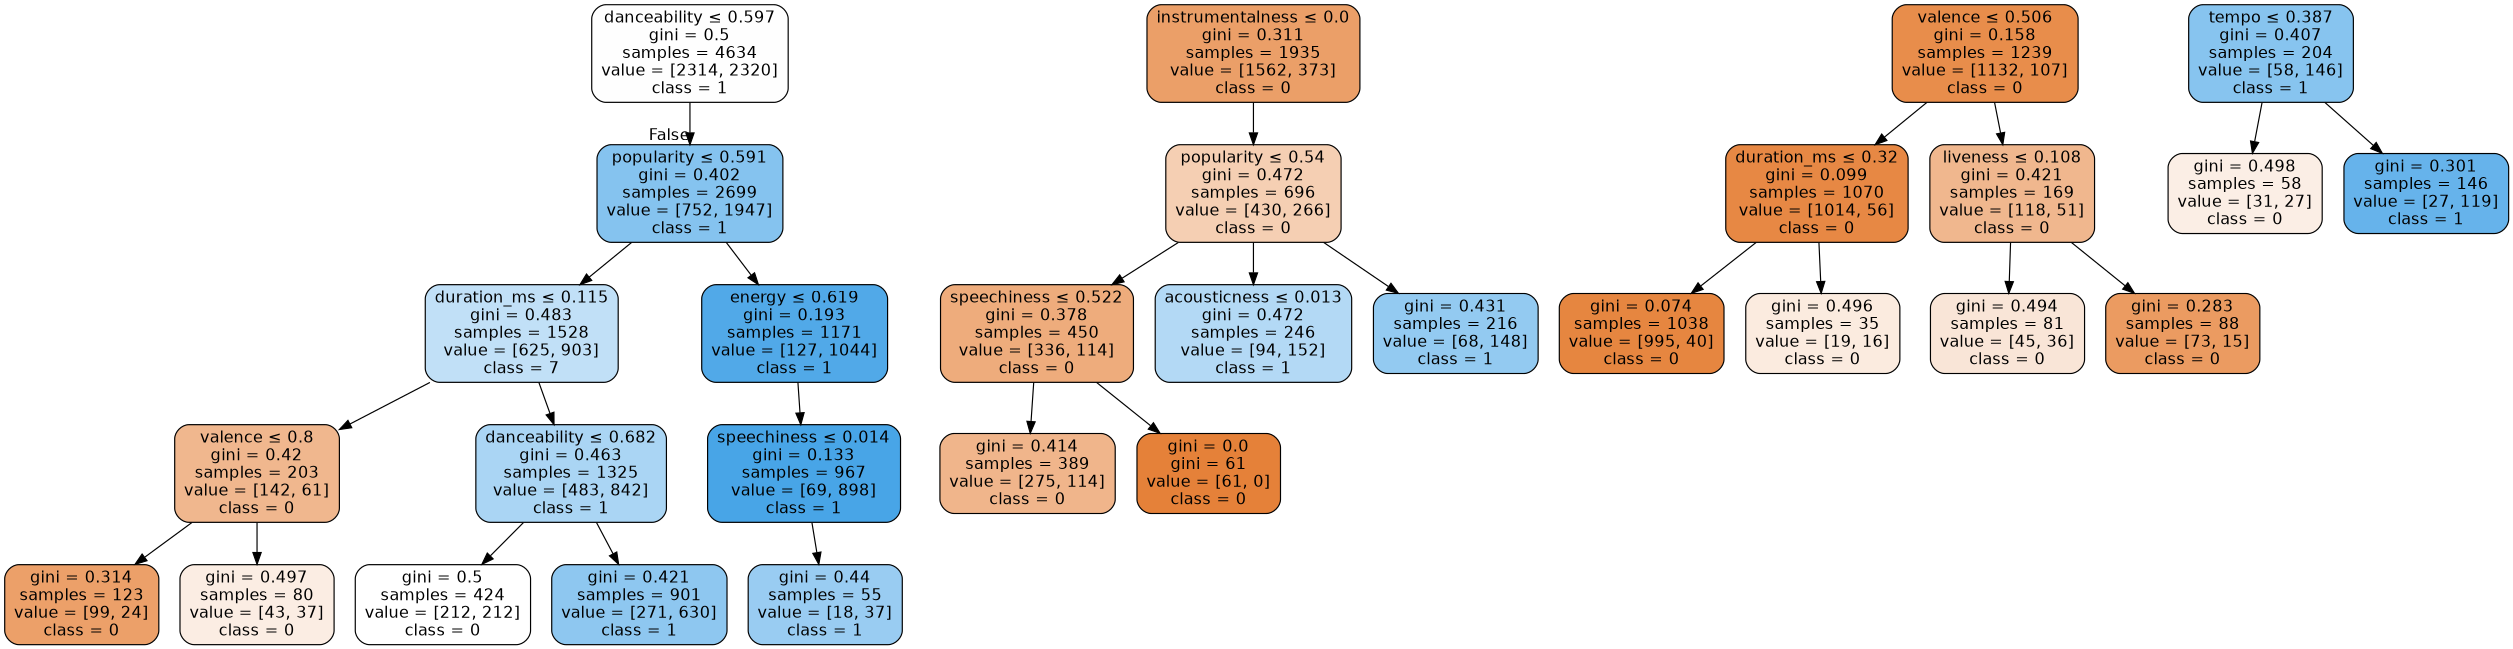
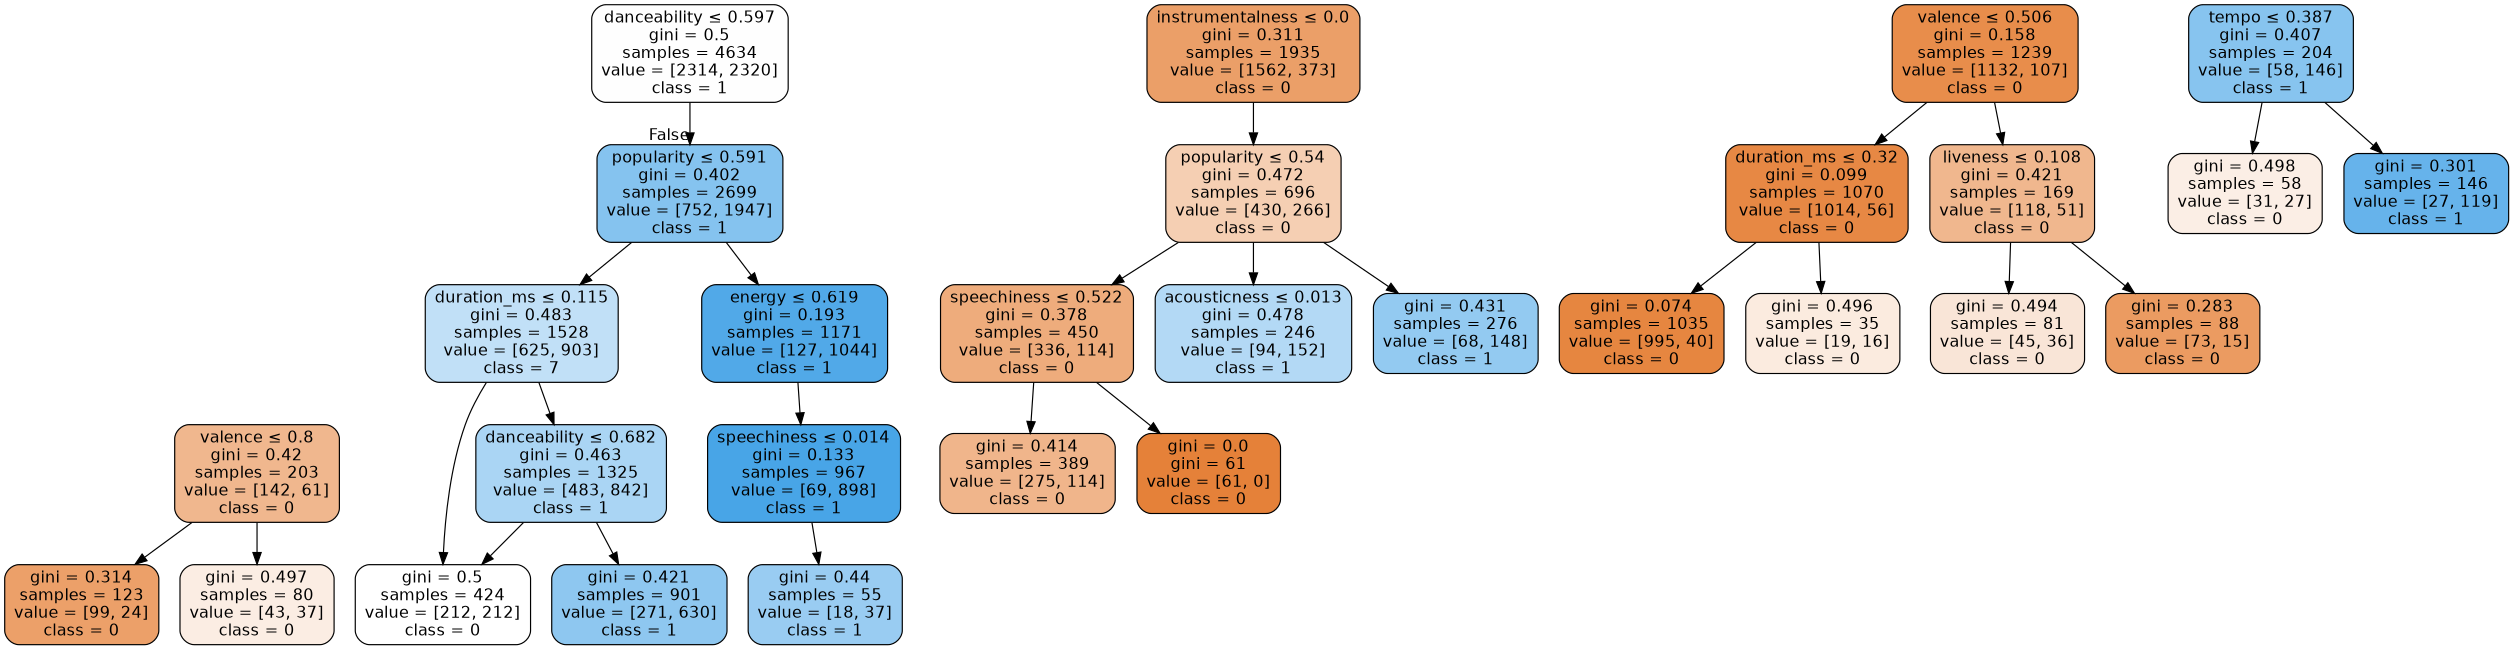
node "acousticness ≤ 0.013": text "gini = 0.472" -> "gini = 0.478"
node "gini = 0.431": text "samples = 216" -> "samples = 276"
node "gini = 0.074": text "samples = 1038" -> "samples = 1035"
edge "duration_ms ≤ 0.115" -> "valence ≤ 0.8": now "duration_ms ≤ 0.115" -> "gini = 0.5"
